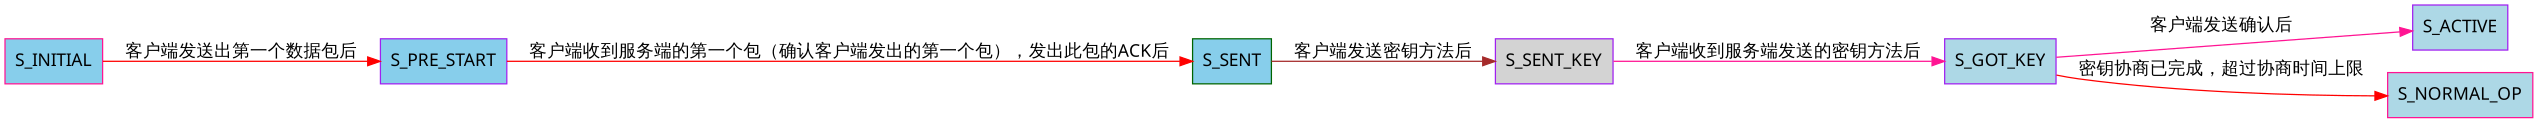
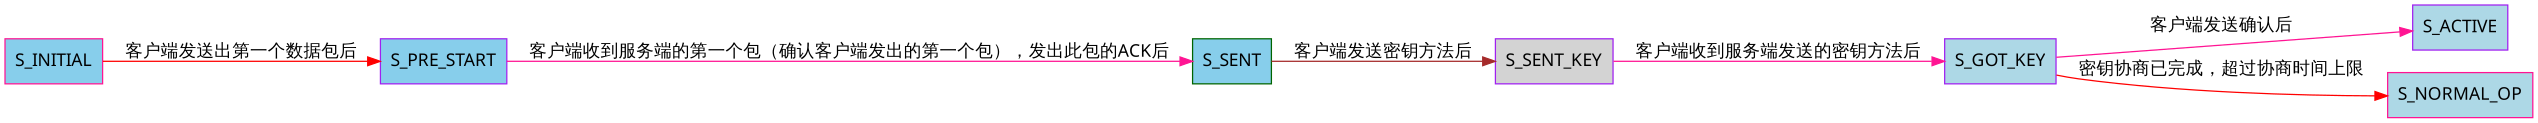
edge "S_PRE_START" -> "S_SENT": color red -> deeppink
